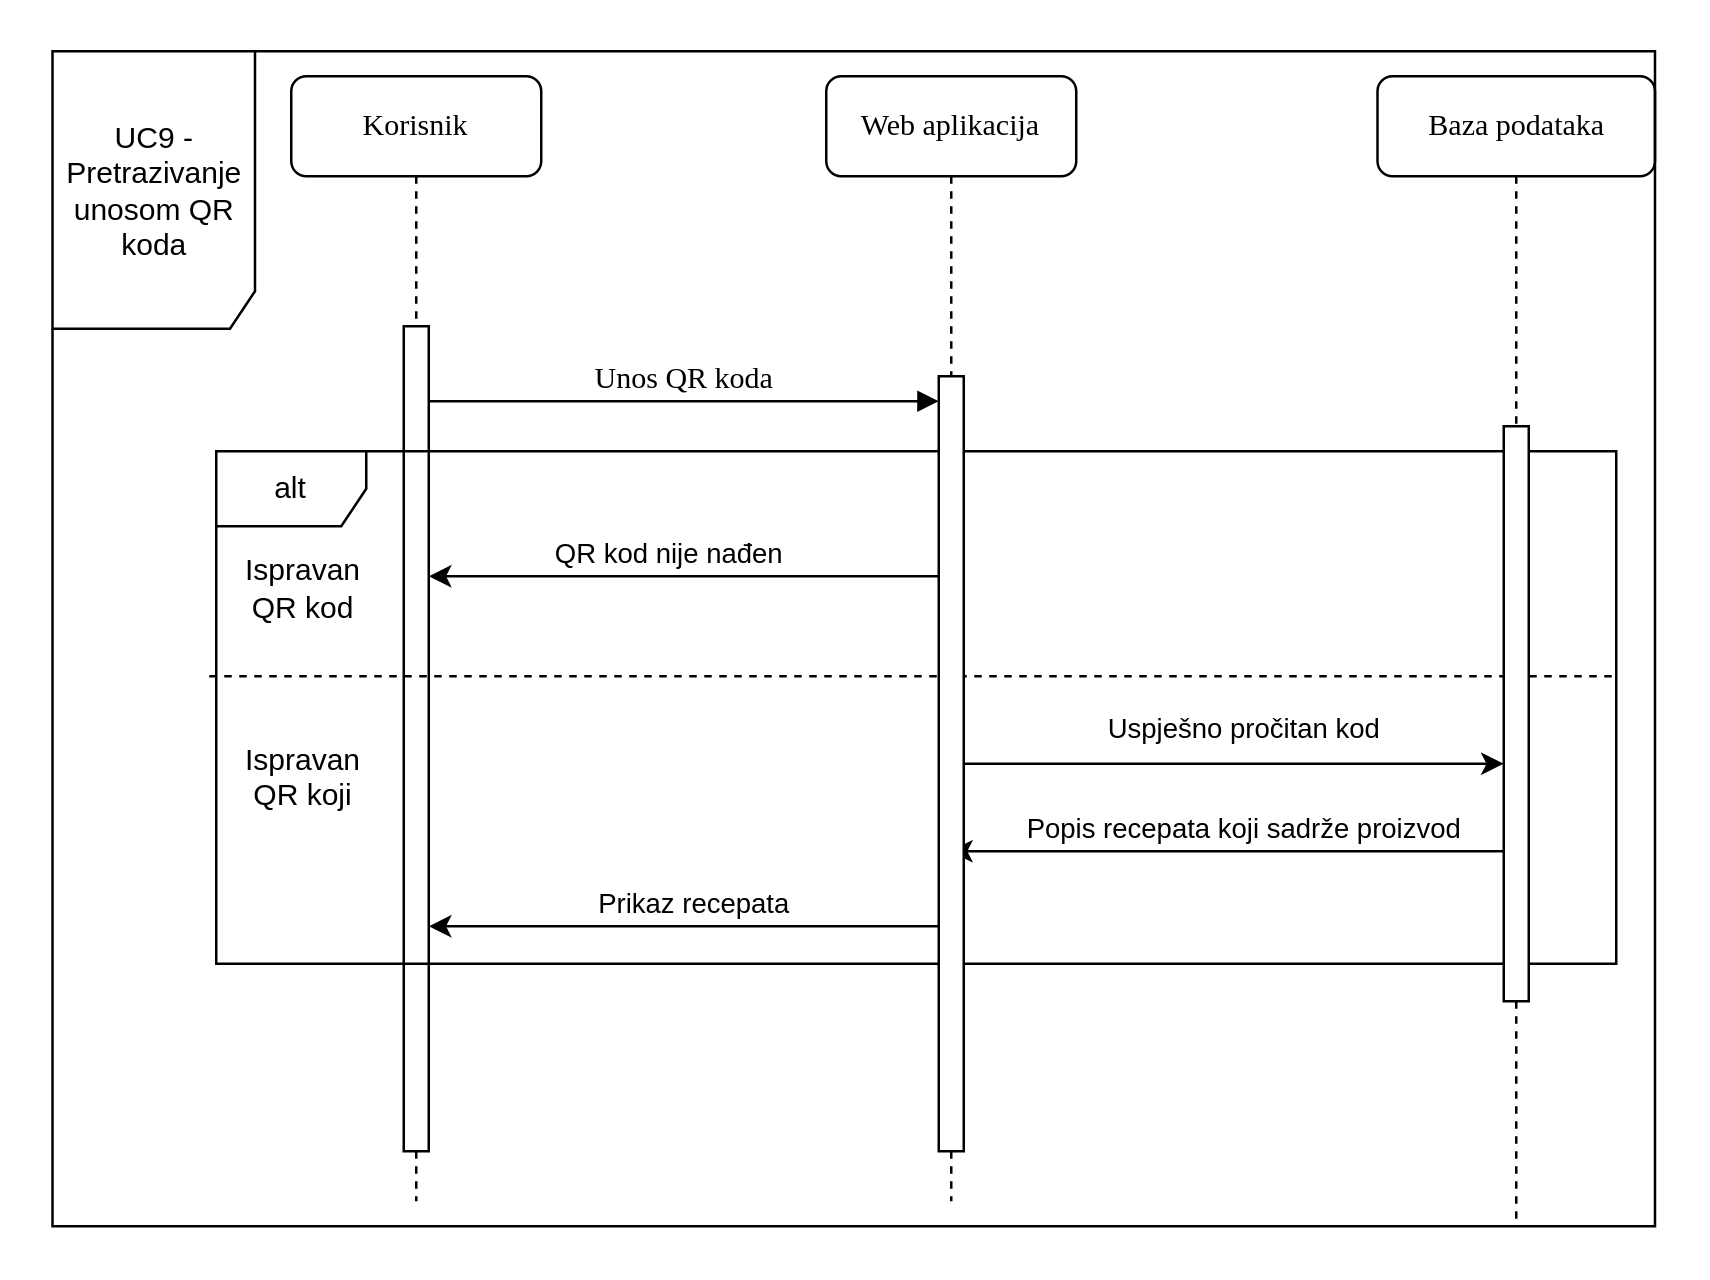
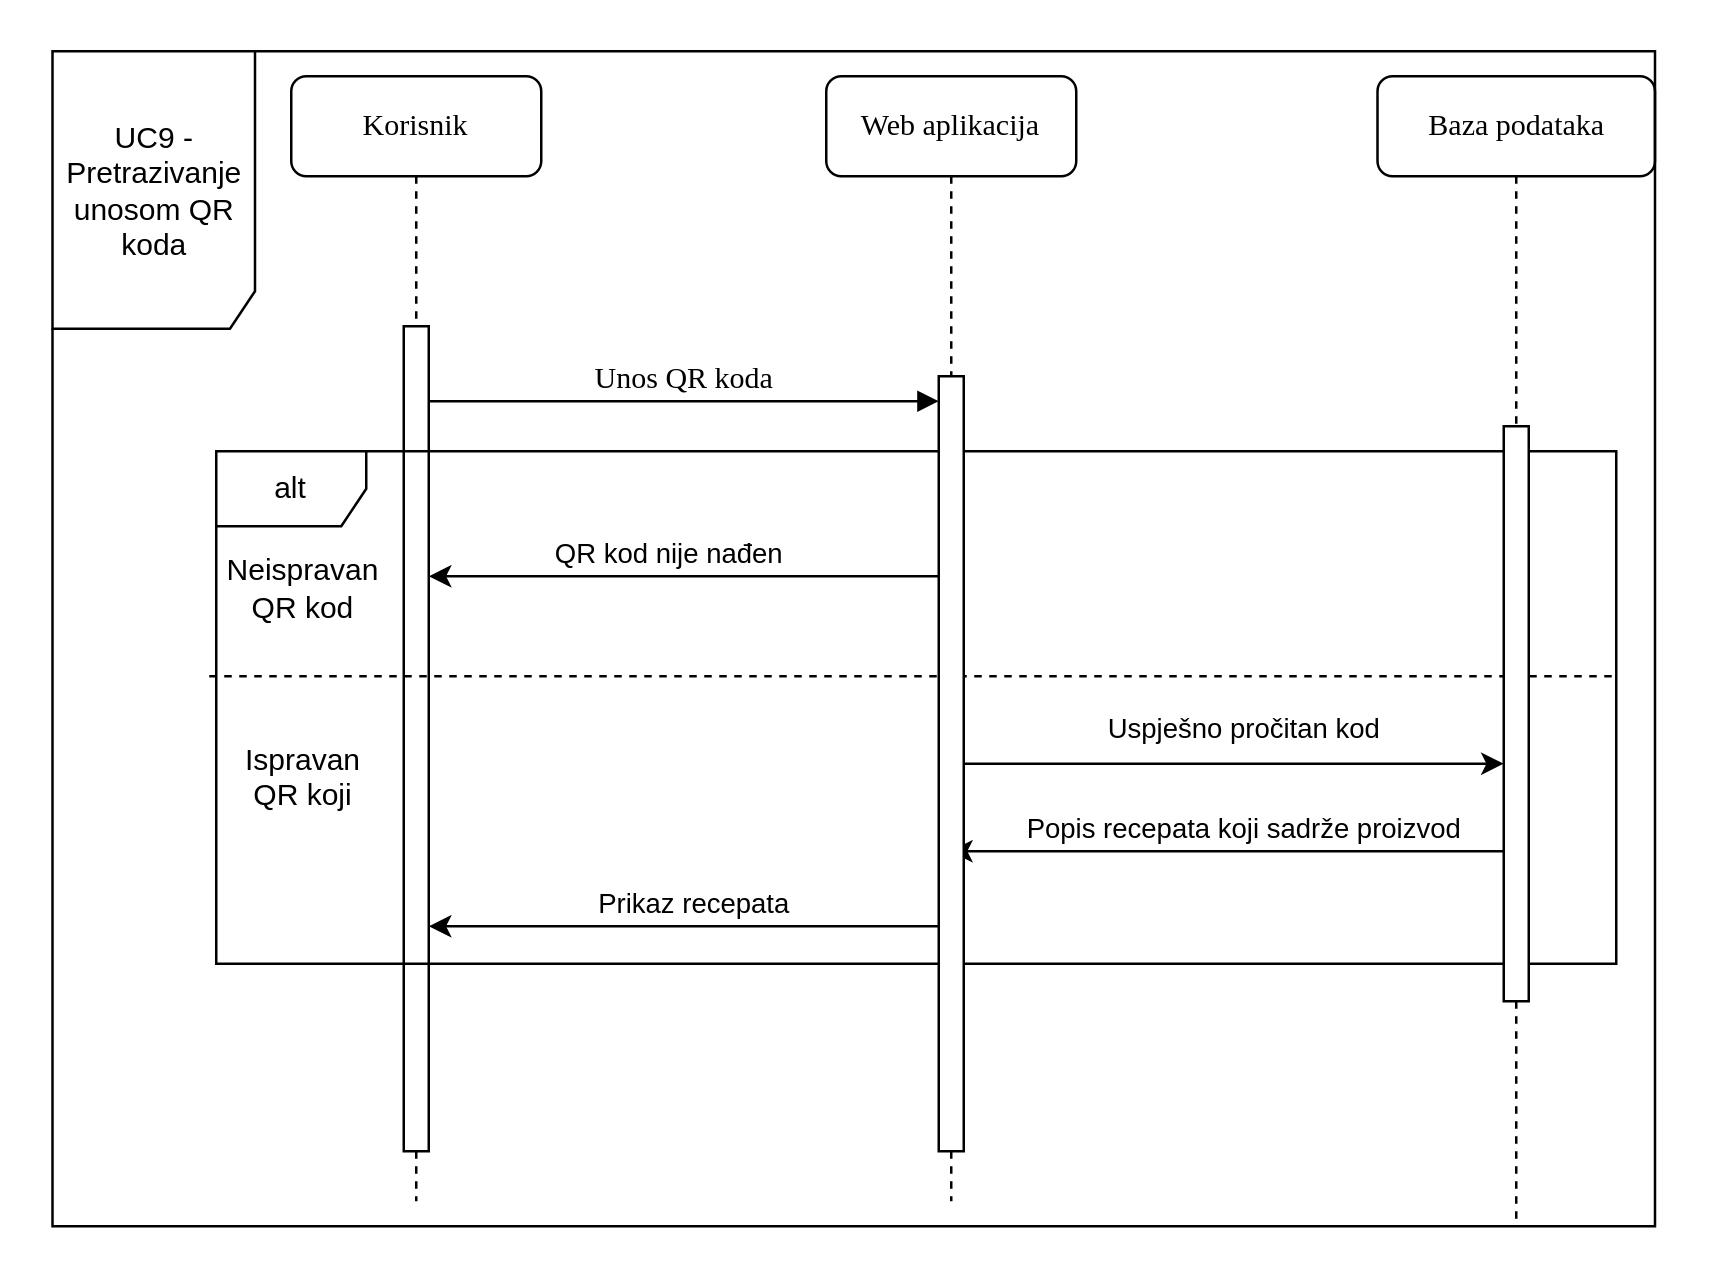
node "Ispravan QR kod": label "Ispravan QR kod" -> "Neispravan QR kod"
